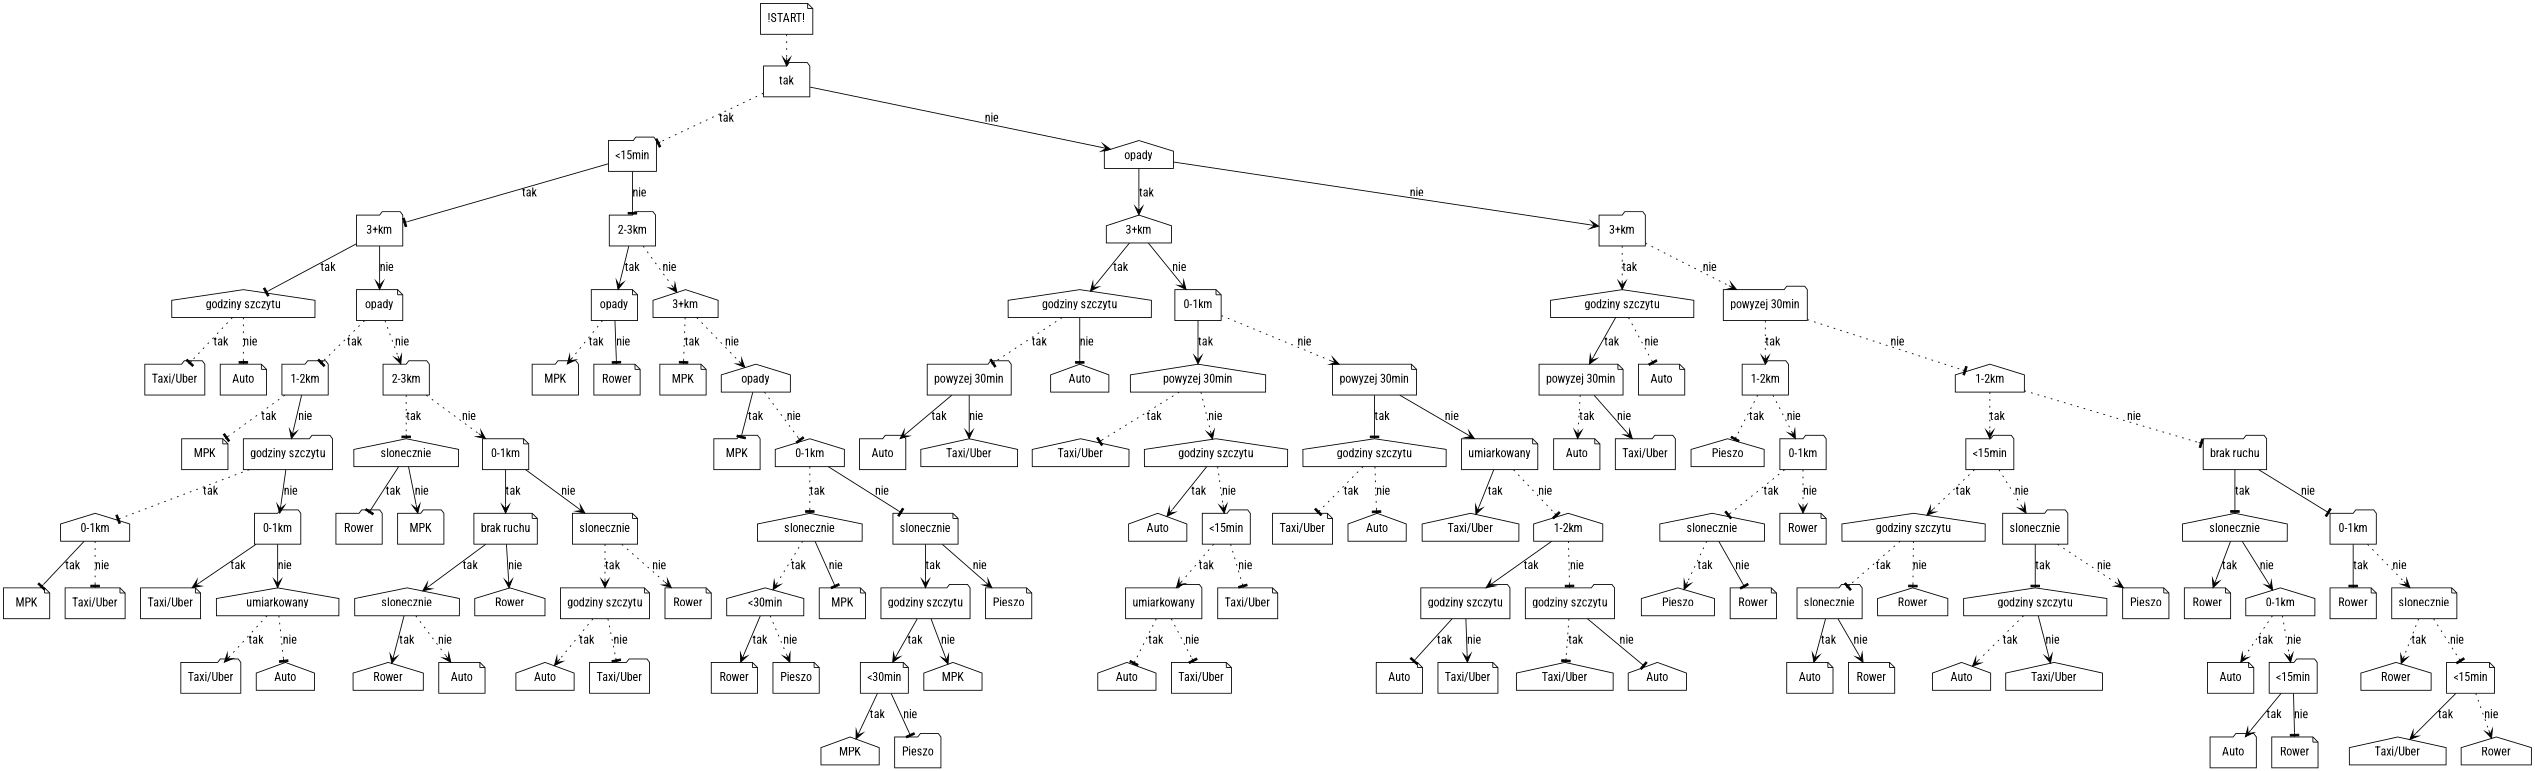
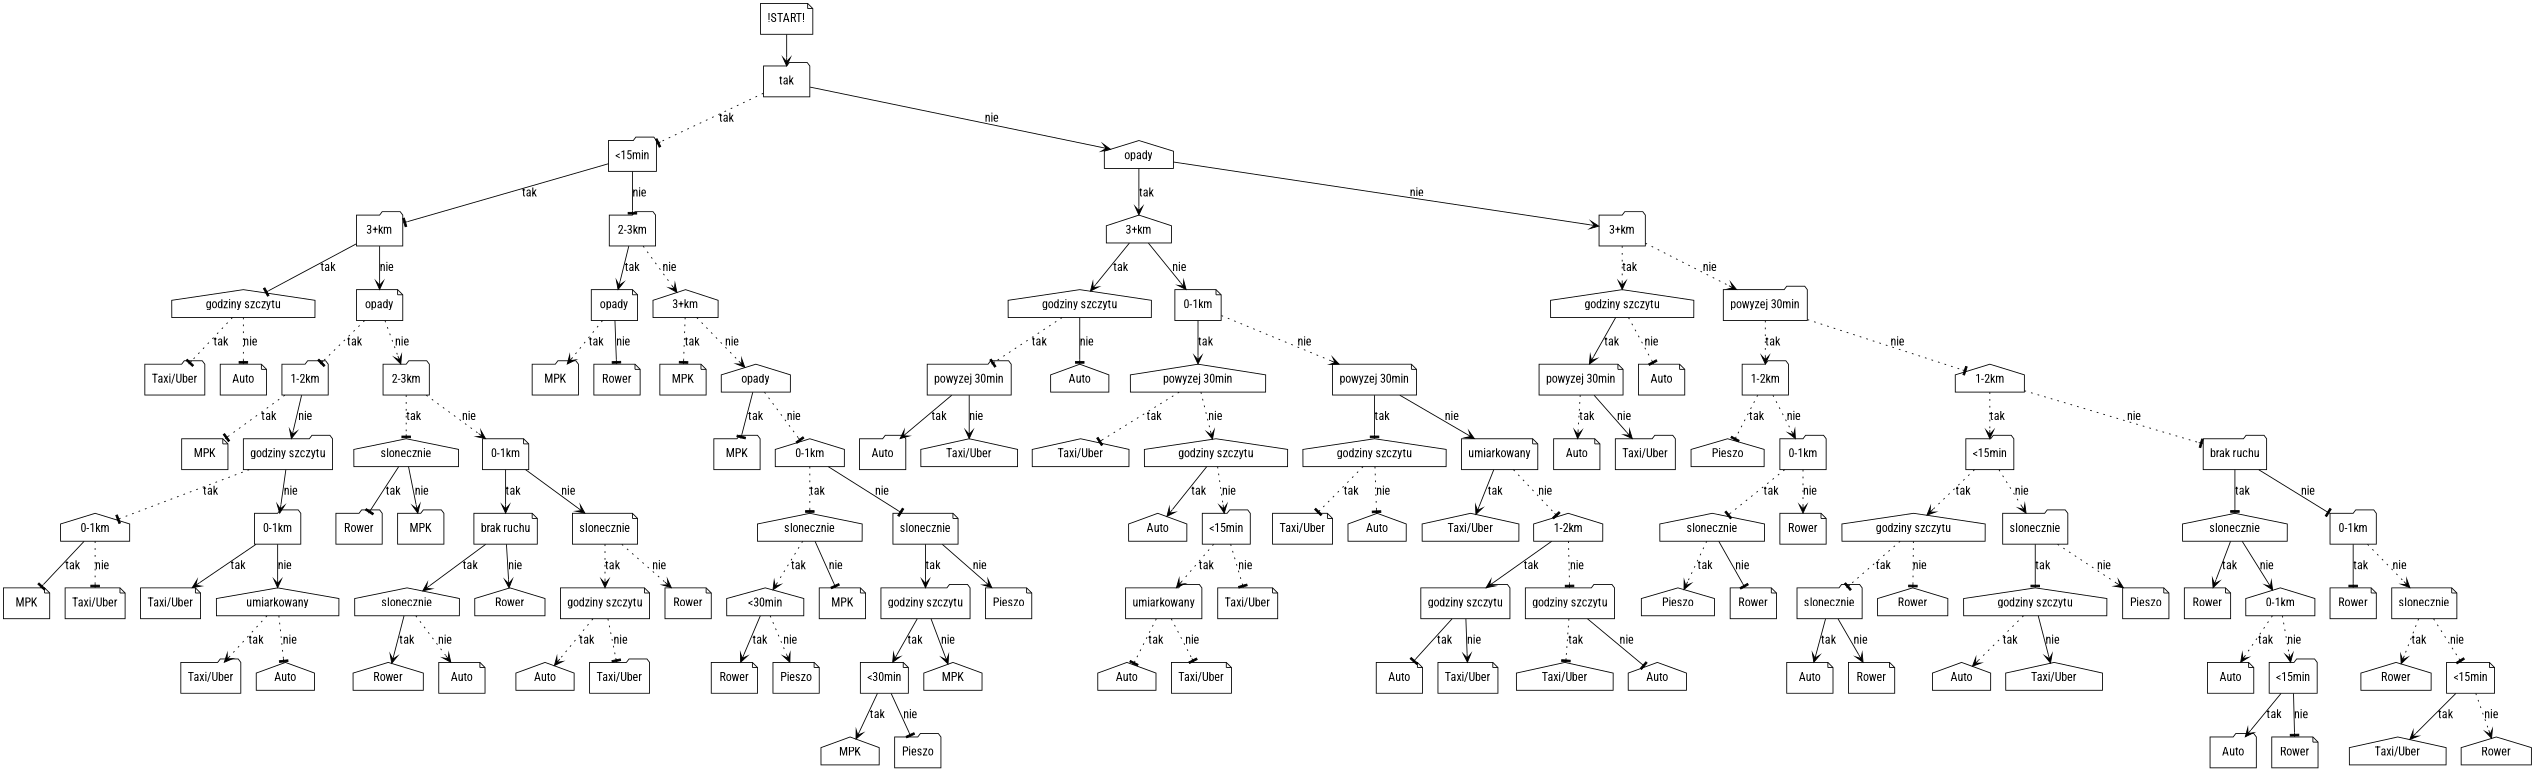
edge "!START!" -> "tak": style dotted -> solid
